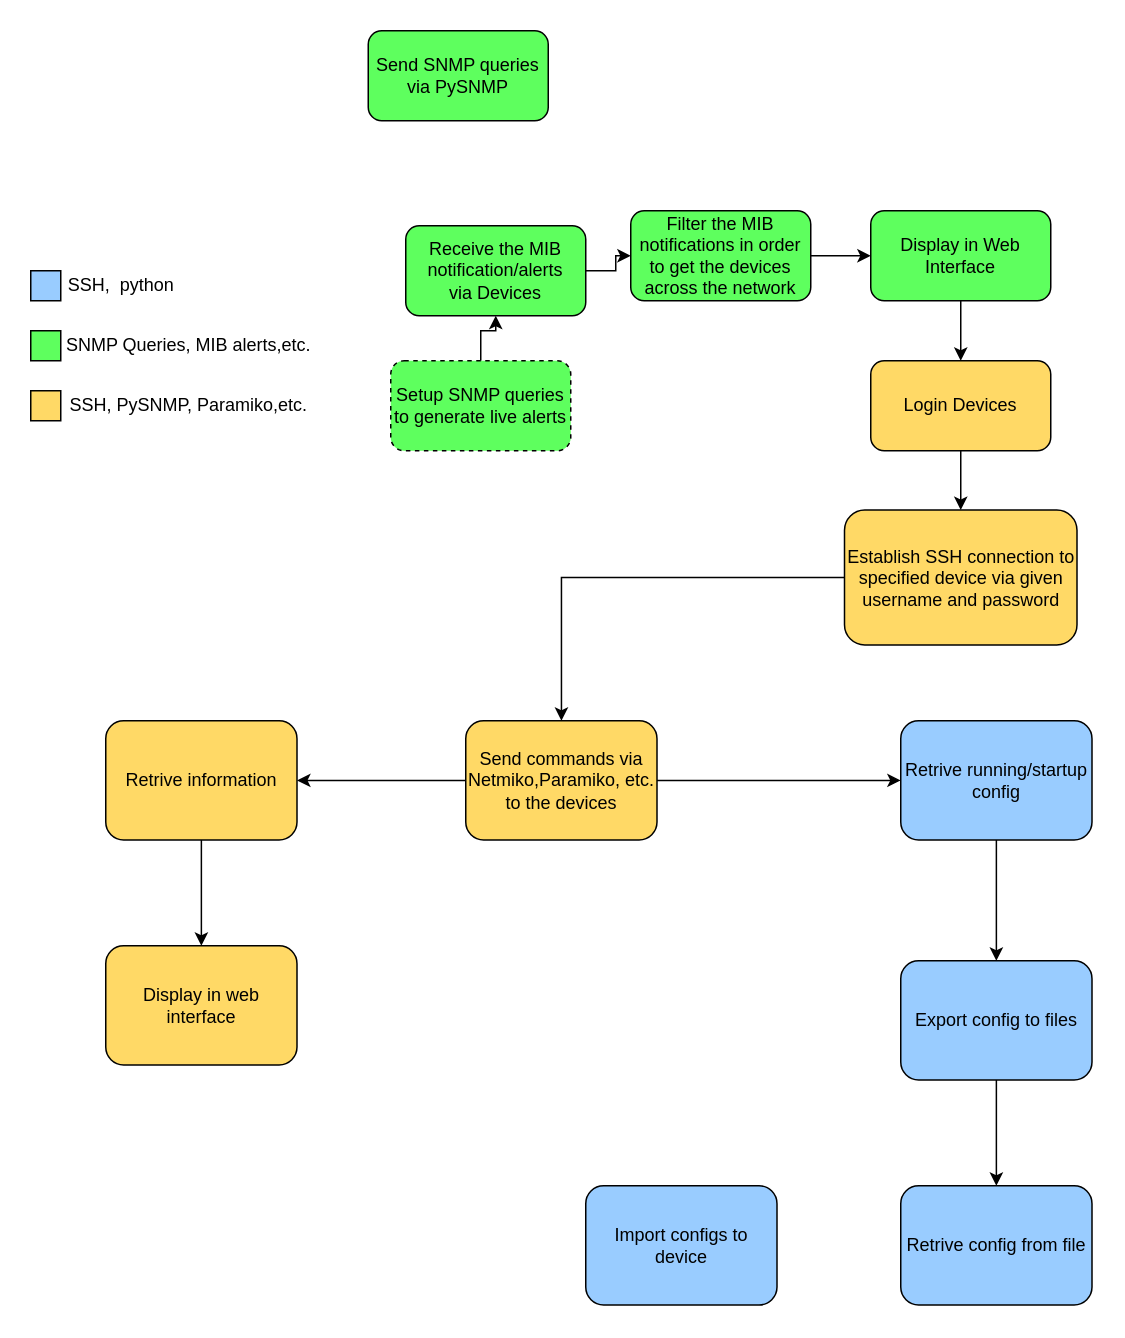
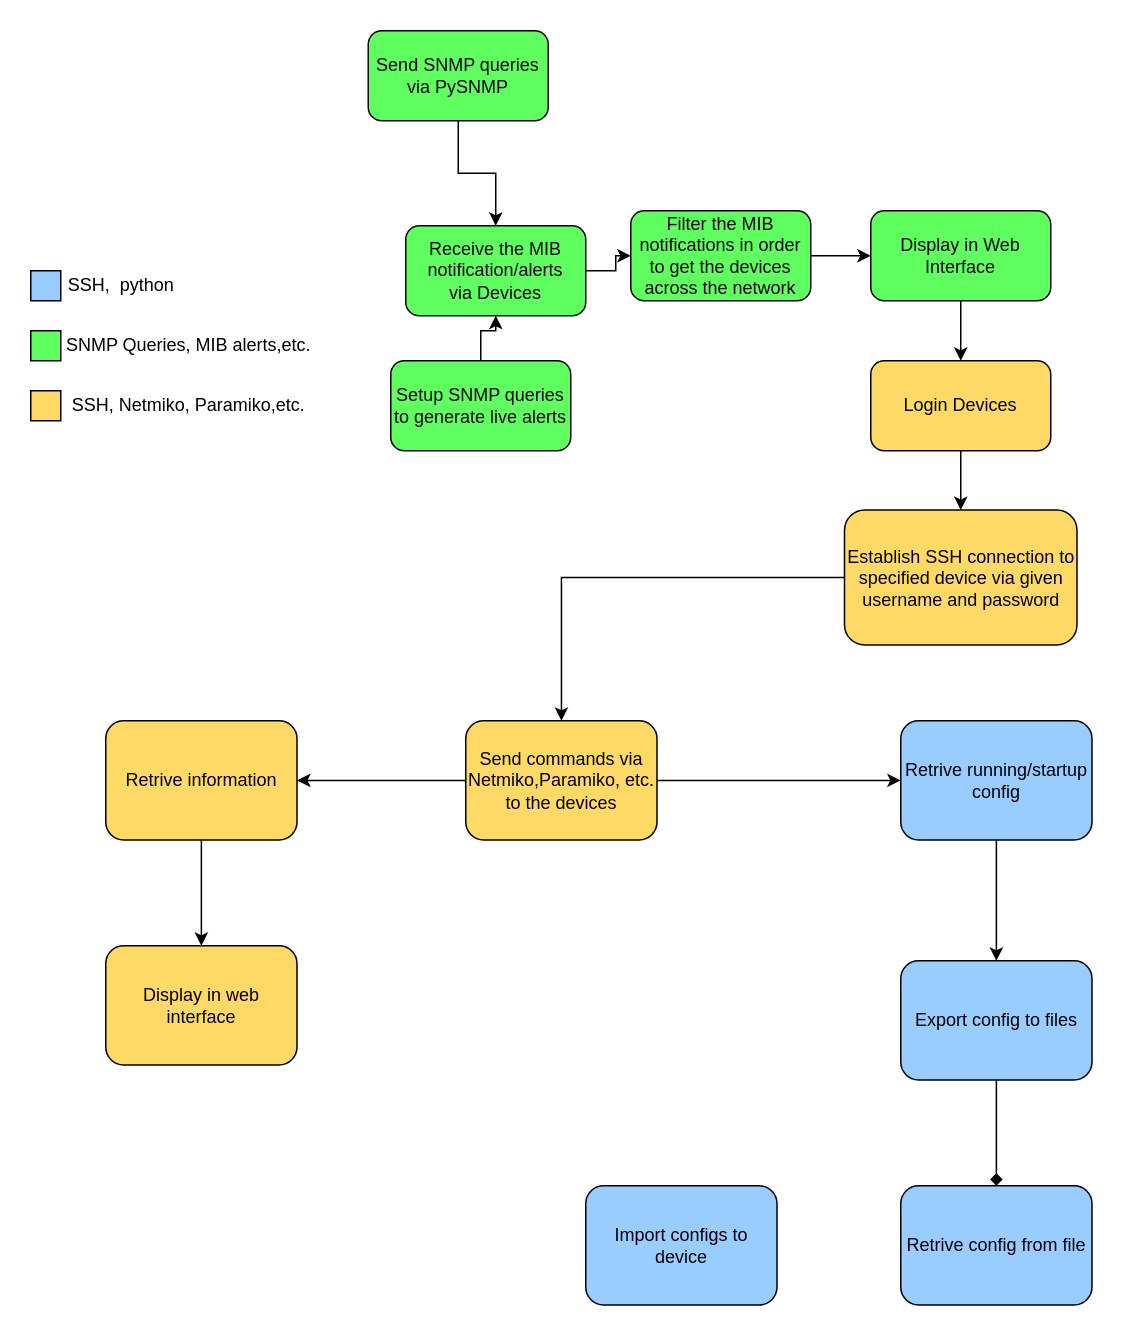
edge "Send SNMP queries via PySNMP" -> "Receive the MIB notification/alerts via Devices": added
node "SSH, PySNMP, Paramiko,etc.": label "SSH, PySNMP, Paramiko,etc." -> "SSH, Netmiko, Paramiko,etc."
node "Setup SNMP queries to generate live alerts": style dashed -> solid
edge "Export config to files" -> "Retrive config from file": arrowhead classic -> diamond
